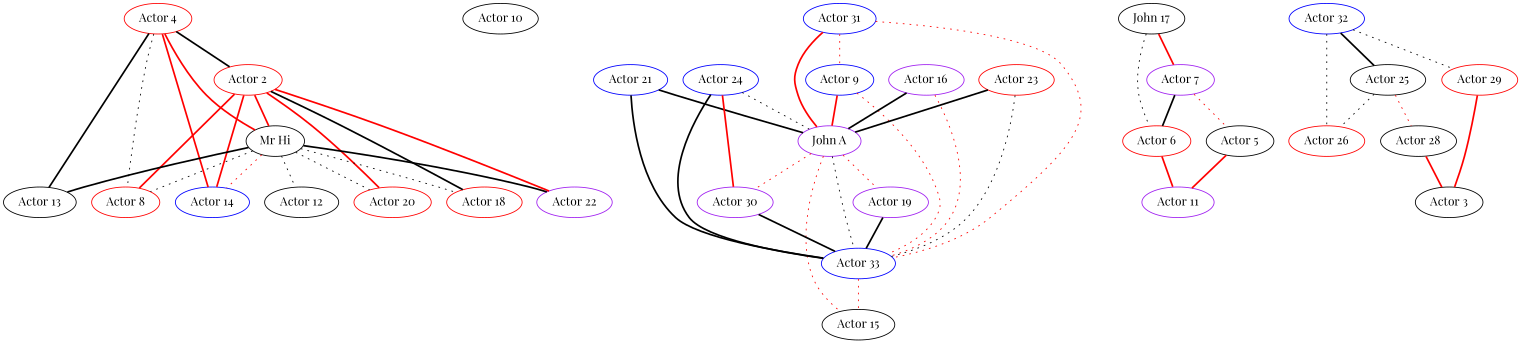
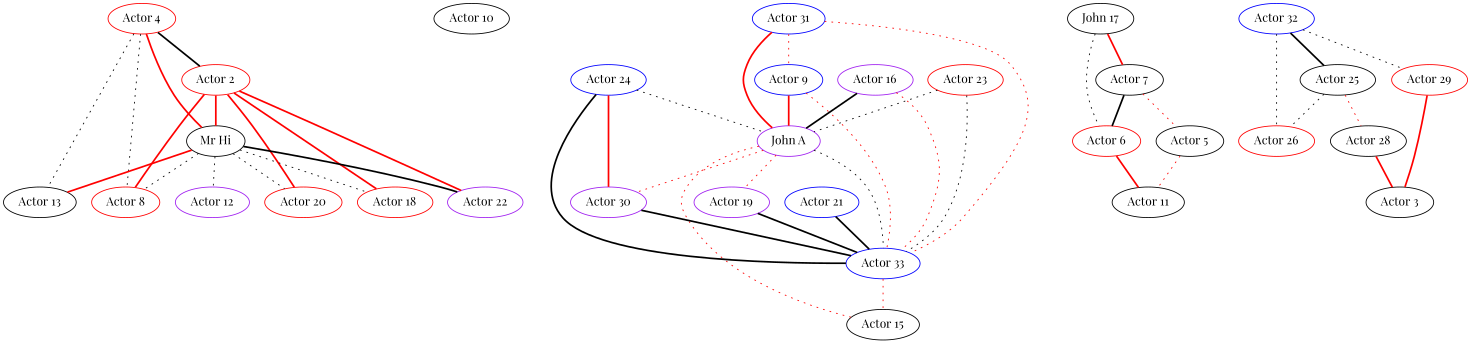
node "Actor 7": color purple -> black
edge "Actor 4" -- "Actor 13": style bold -> dotted
edge "Actor 23" -- "John A": style bold -> dotted
edge "Actor 21" -- "John A": removed
edge "Actor 2" -- "Actor 18": color black -> red
edge "Mr Hi" -- "Actor 13": color black -> red
edge "Actor 5" -- "Actor 11": style bold -> dotted
node "Actor 14": removed
node "Actor 12": color black -> purple
node "Actor 11": color purple -> black
